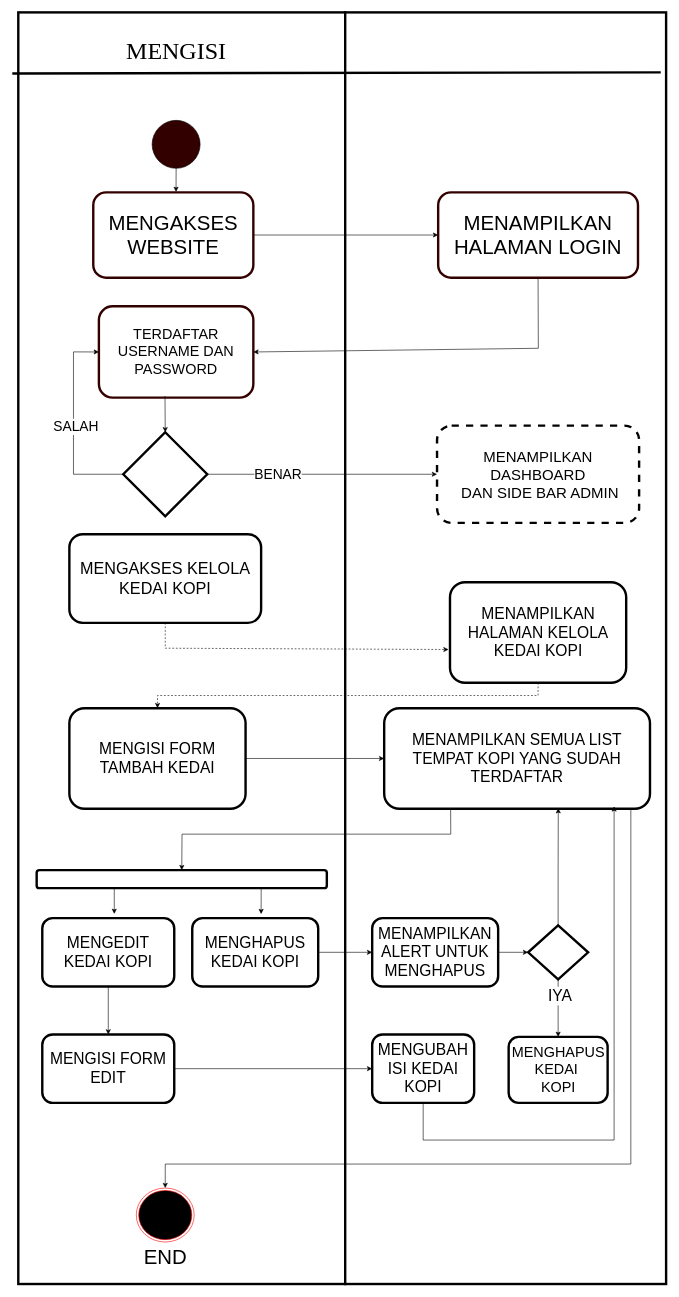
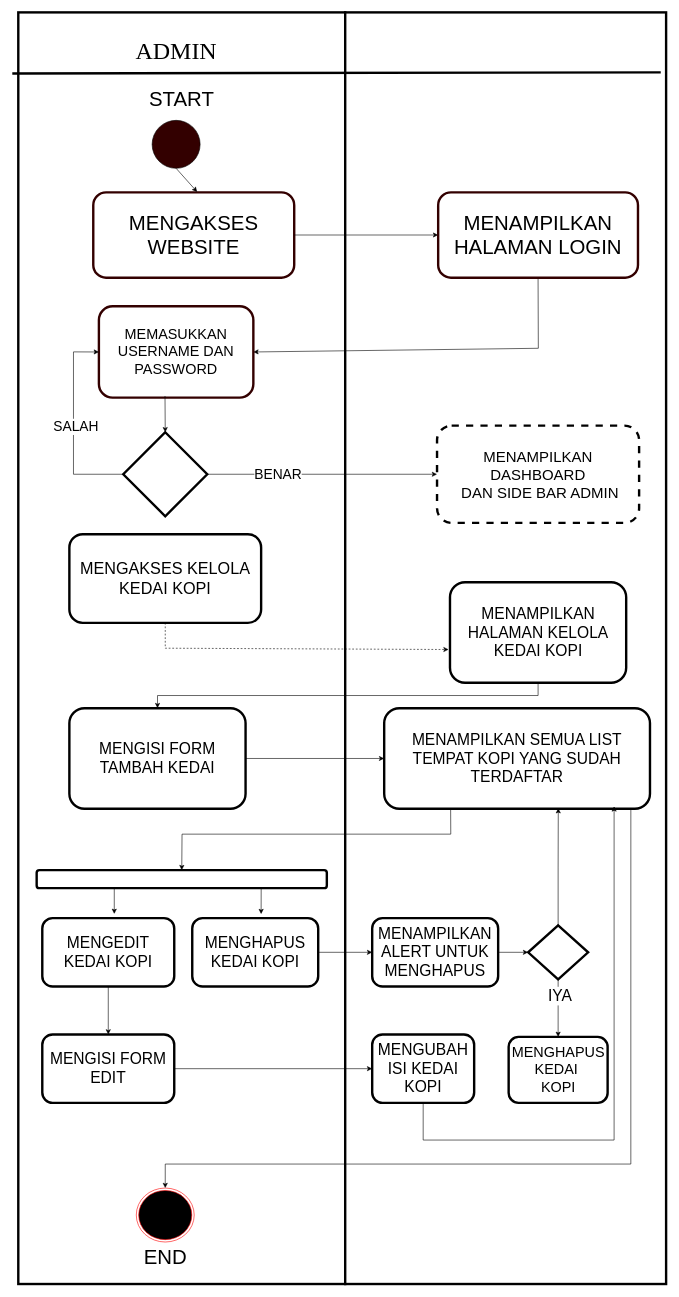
node "MENGISI": label "MENGISI" -> "ADMIN"
node "START": added
node "MENGAKSES WEBSITE": size 160x85 -> 201x85
node "TERDAFTAR USERNAME DAN PASSWORD": label "TERDAFTAR USERNAME DAN PASSWORD" -> "MEMASUKKAN USERNAME DAN PASSWORD"
edge "MENAMPILKAN HALAMAN KELOLA KEDAI KOPI" -> "MENGISI FORM TAMBAH KEDAI": style dashed -> solid
